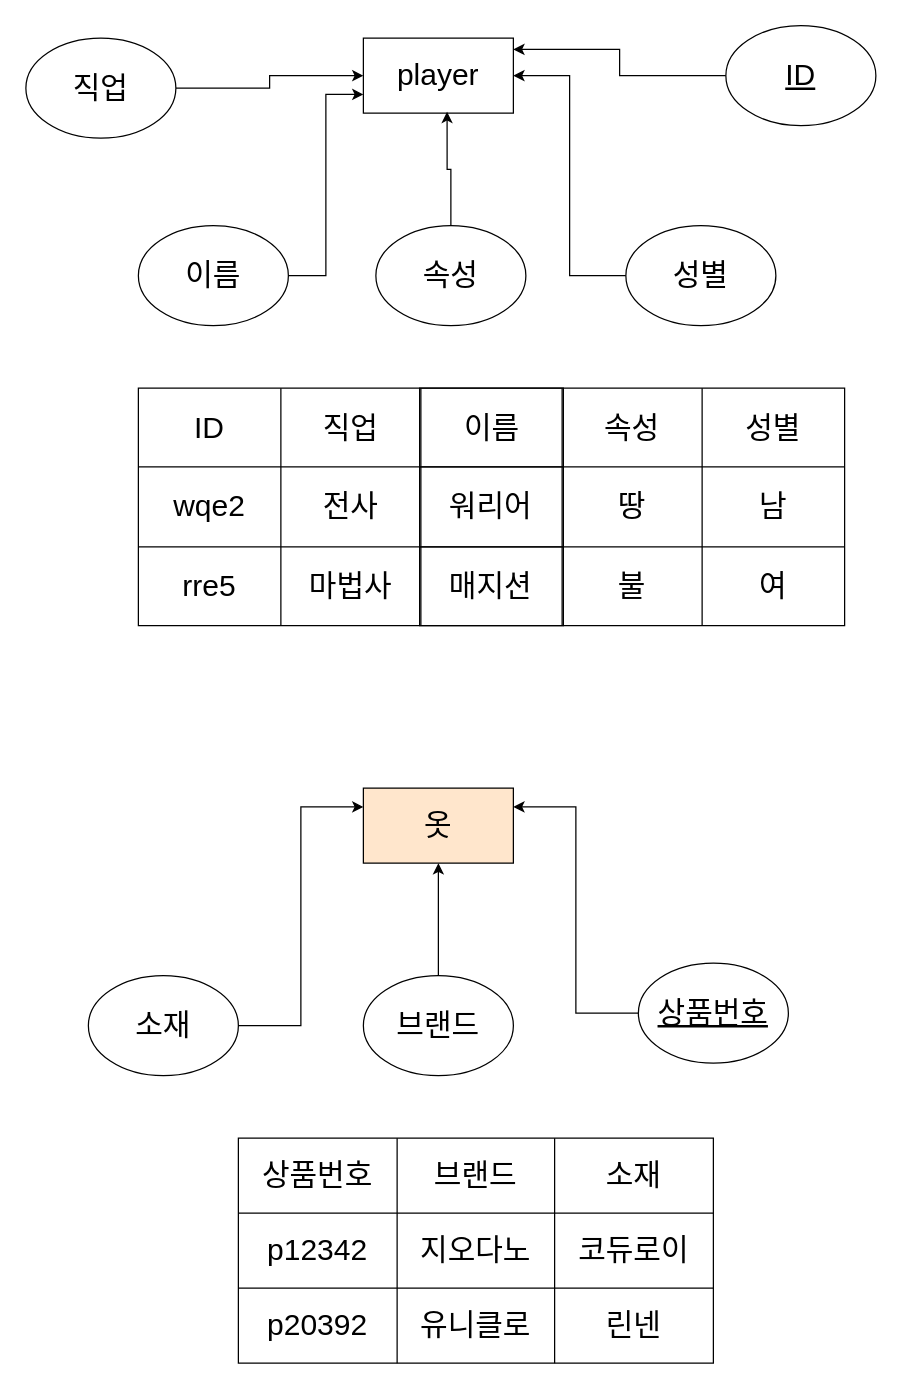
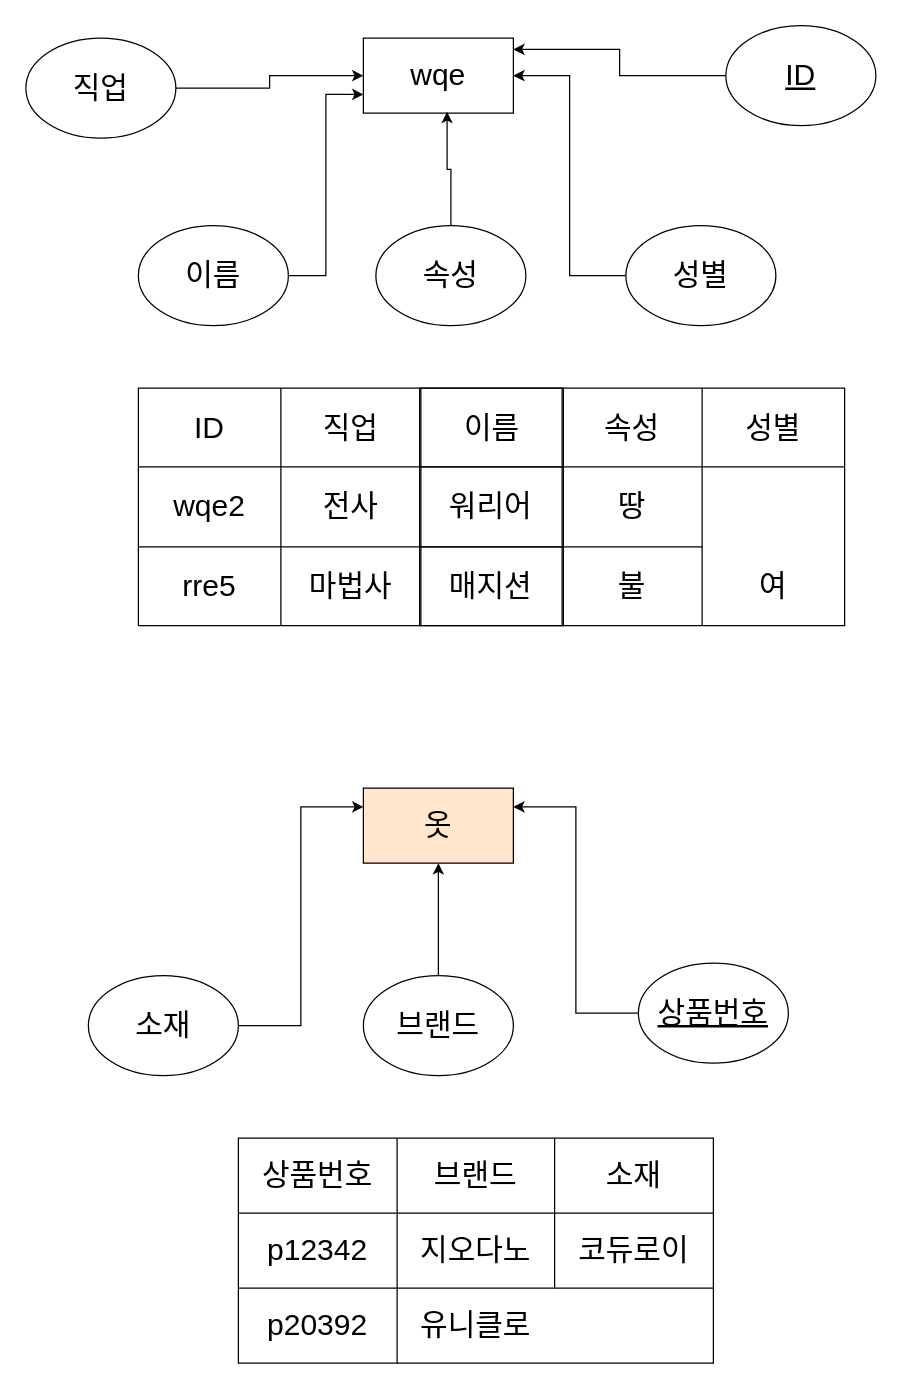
node "player": label "player" -> "wqe"
node "남": removed
node "린넨": removed
